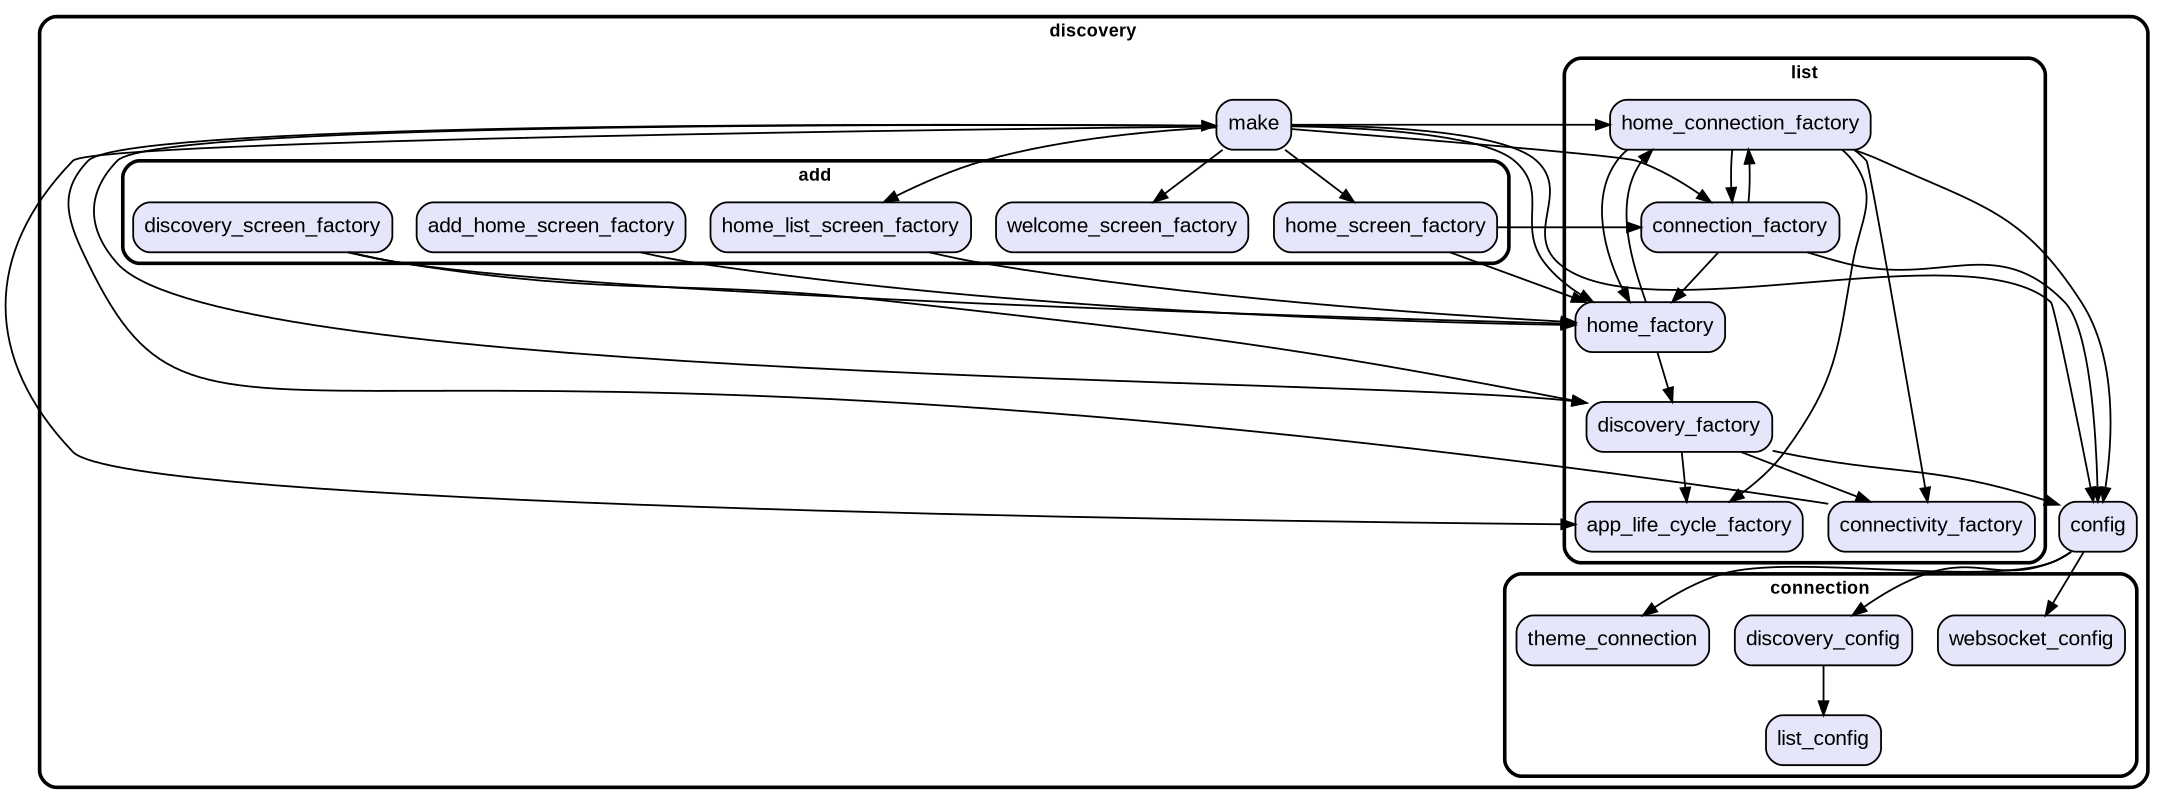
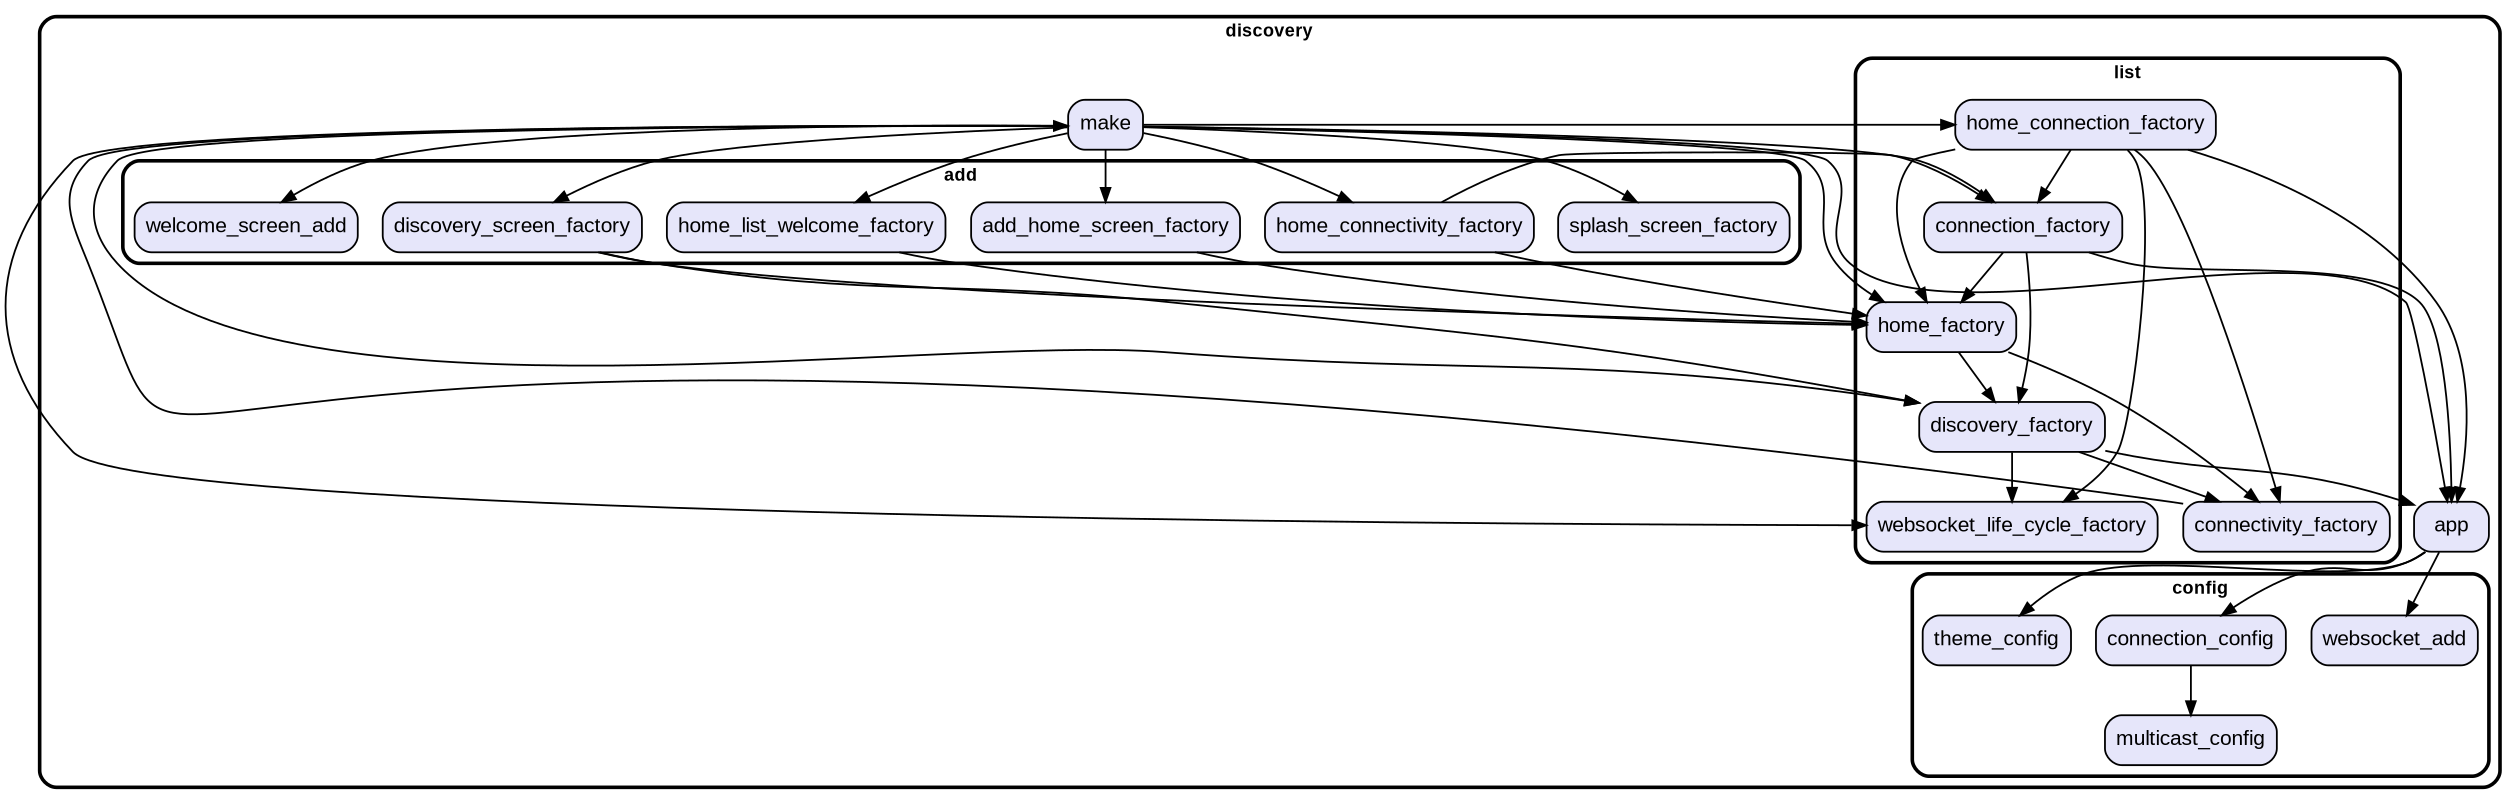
edge "make" -> "discovery_screen_factory": added
edge "make" -> "add_home_screen_factory": added
edge "connection_factory" -> "home_connection_factory": now "connection_factory" -> "discovery_factory"
node "home_list_screen_factory": label "home_list_screen_factory" -> "home_list_welcome_factory"
node "welcome_screen_factory": label "welcome_screen_factory" -> "welcome_screen_add"
node "home_screen_factory": label "home_screen_factory" -> "home_connectivity_factory"
node "splash_screen_factory": added
edge "home_factory" -> "home_connection_factory": now "home_factory" -> "connectivity_factory"
node "app_life_cycle_factory": label "app_life_cycle_factory" -> "websocket_life_cycle_factory"
node "config": label "config" -> "app"
cluster "connection": label "connection" -> "config"
node "theme_connection": label "theme_connection" -> "theme_config"
node "discovery_config": label "discovery_config" -> "connection_config"
node "websocket_config": label "websocket_config" -> "websocket_add"
node "list_config": label "list_config" -> "multicast_config"
